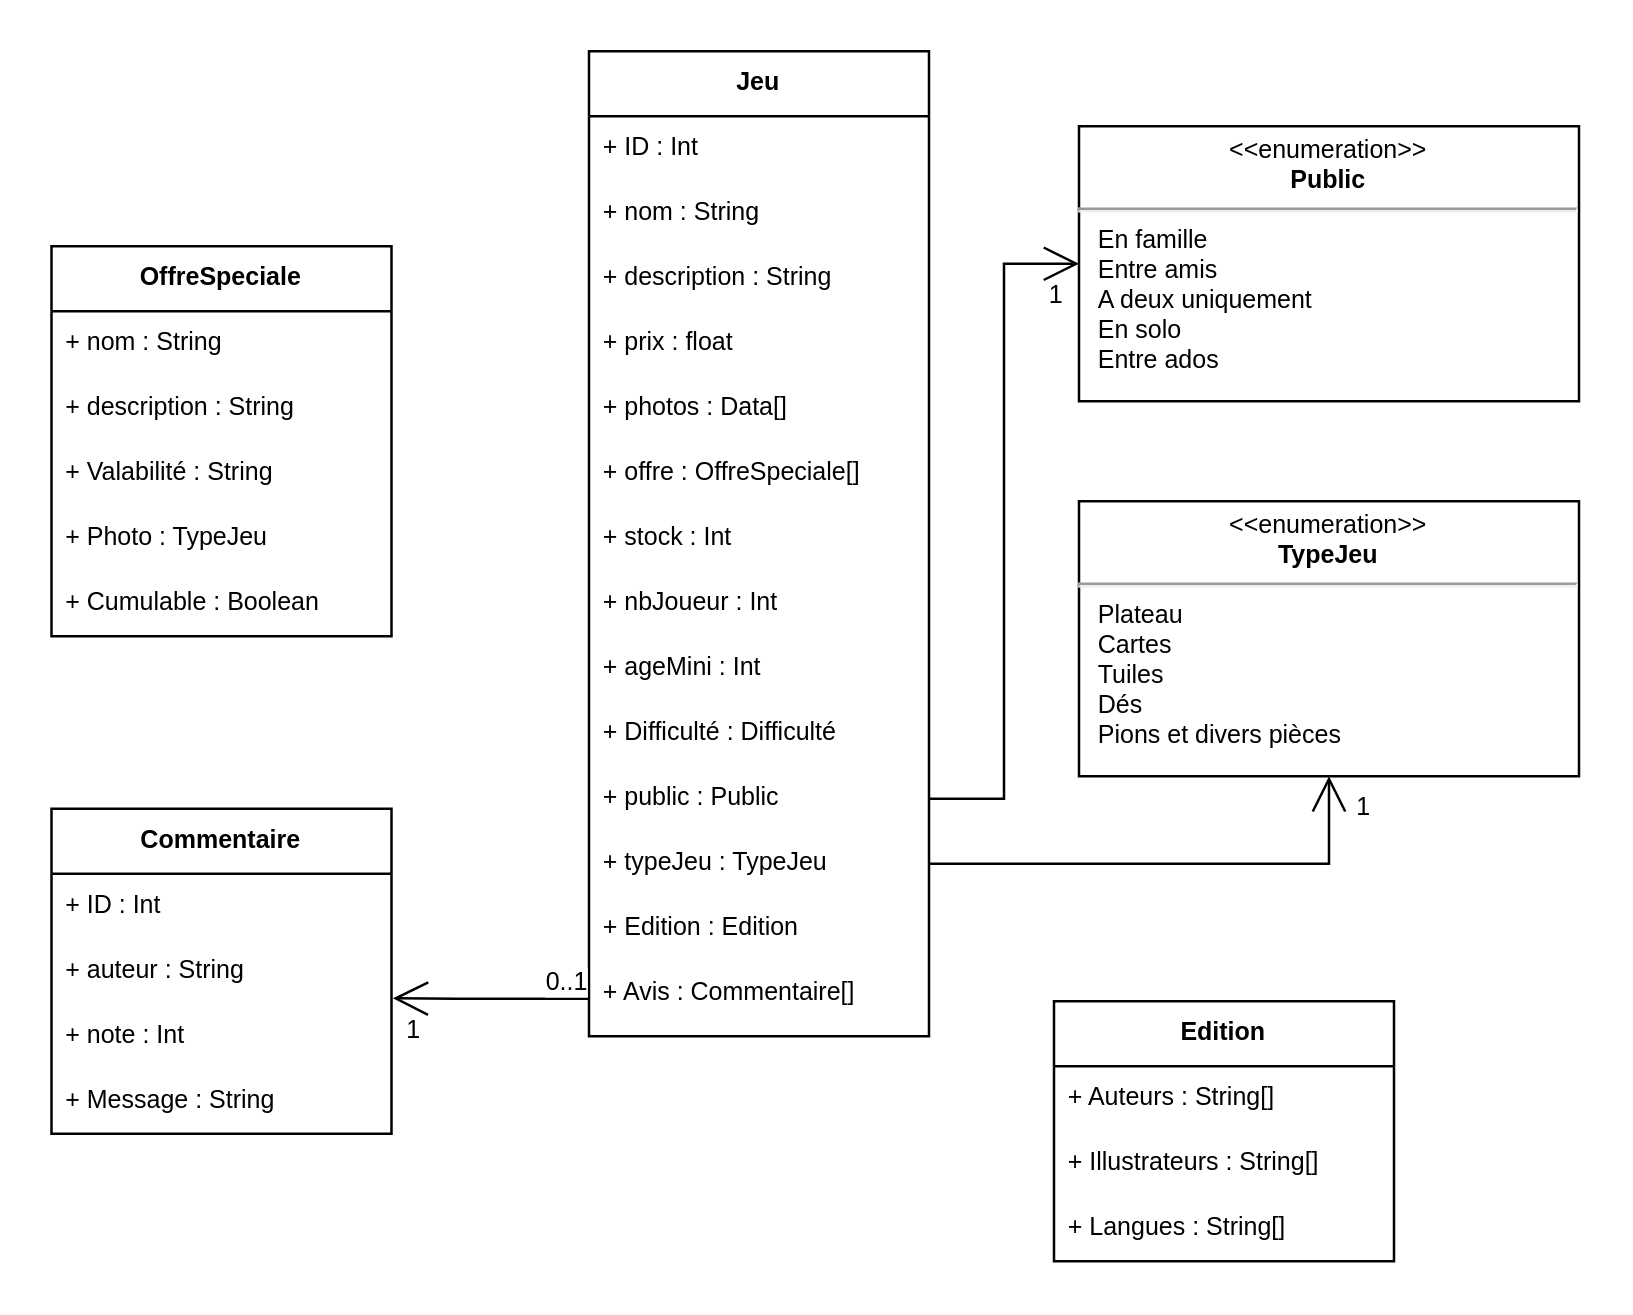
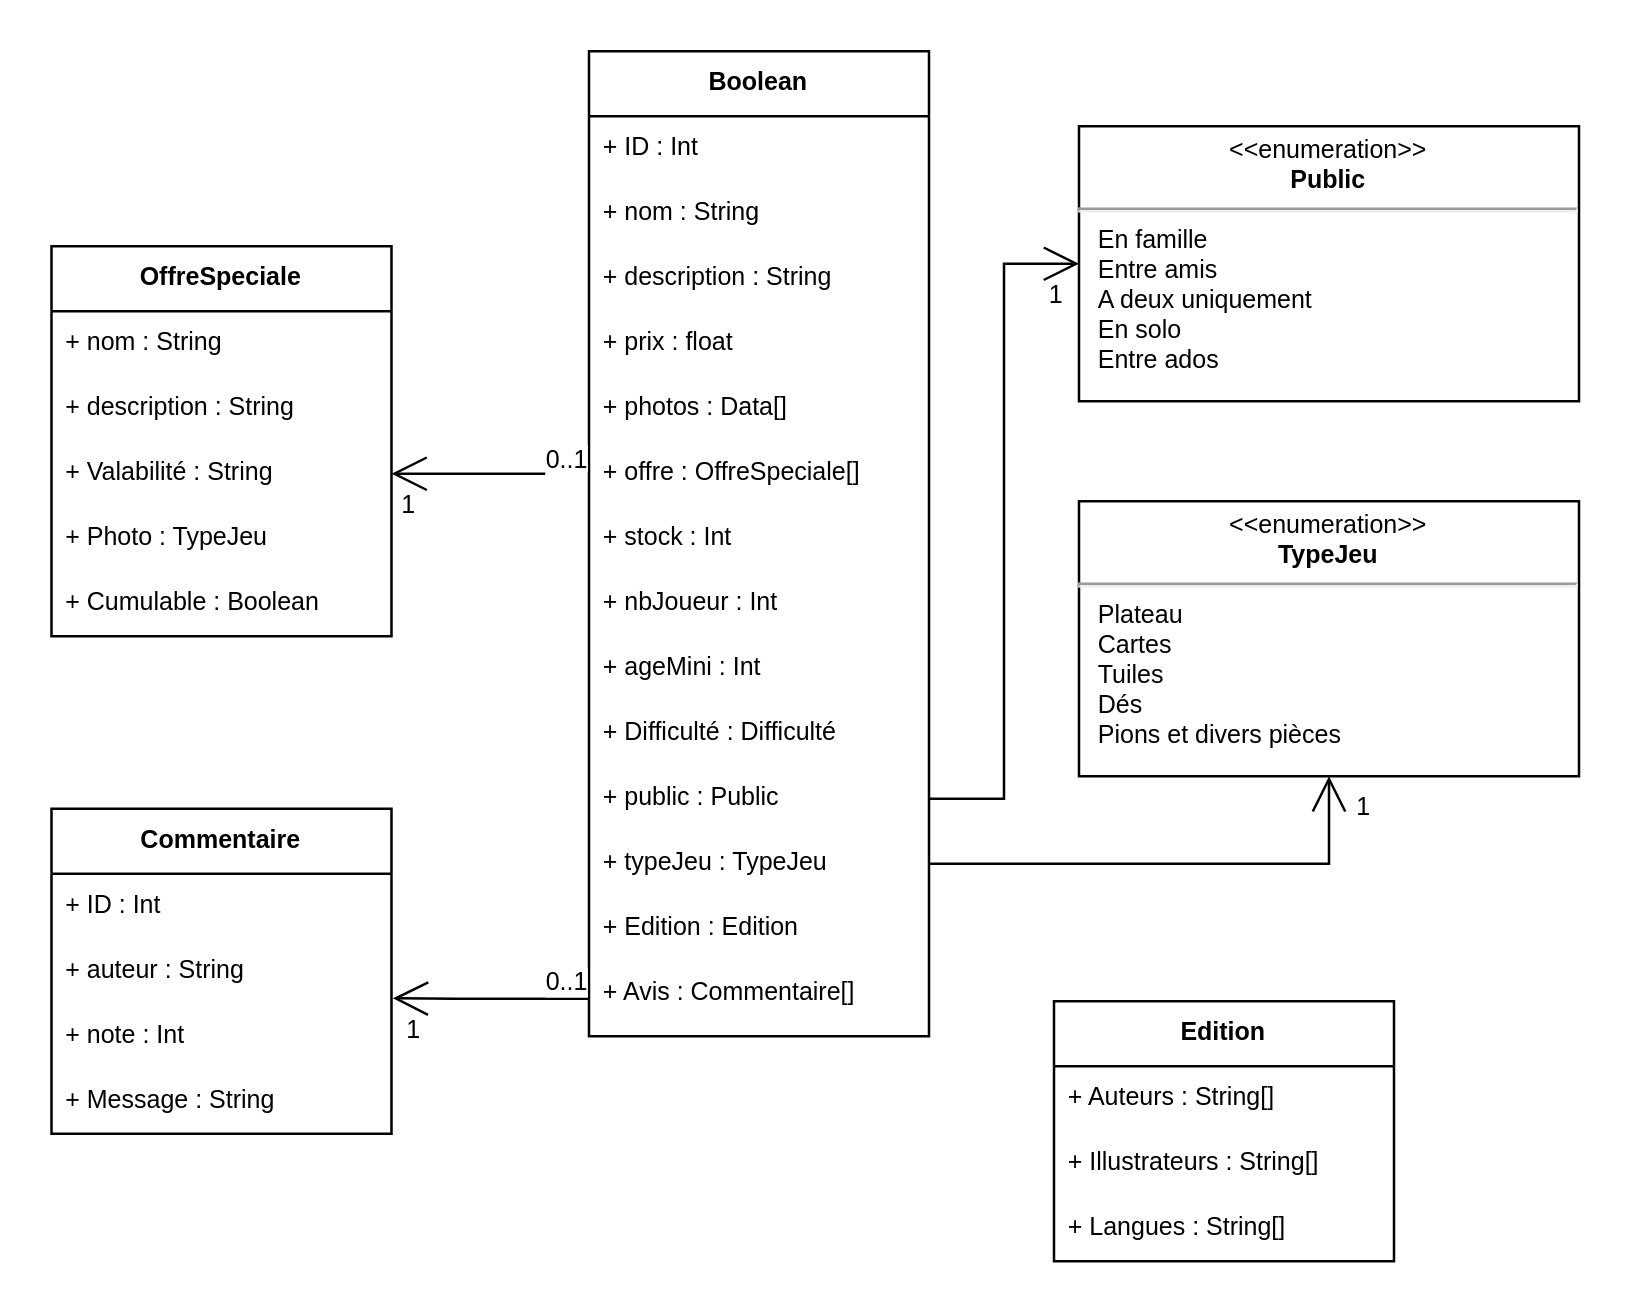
node "Jeu": label "Jeu" -> "Boolean"
edge "+ offre : OffreSpeciale[]" -> "+ Valabilité : String": added, labels "0..1", "1"
